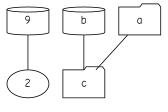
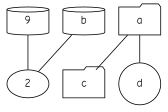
edge "b" -- "c": now "b" -- "2"
node "d": added
